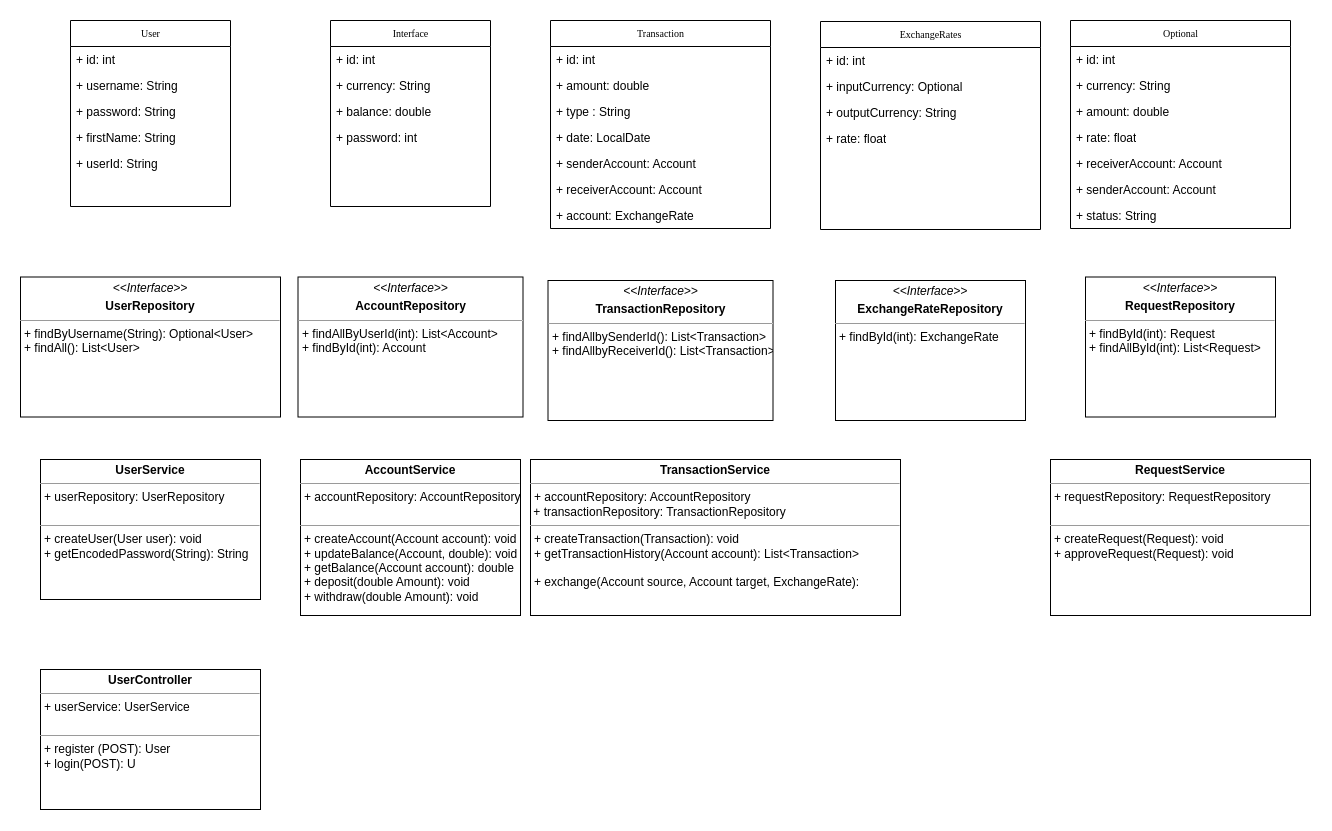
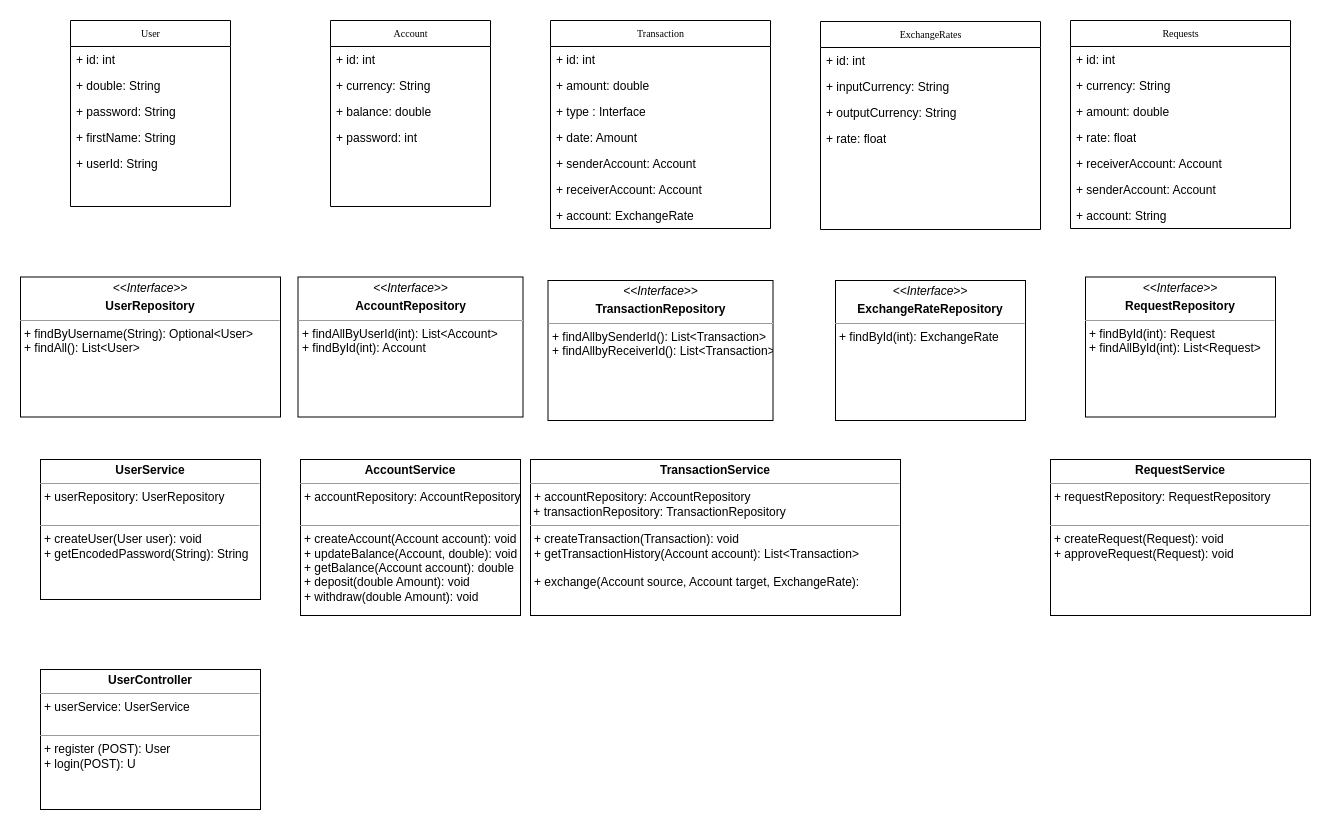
node "Interface": label "Interface" -> "Account"
node "Optional": label "Optional" -> "Requests"
node "+ username: String": label "+ username: String" -> "+ double: String"
node "+ inputCurrency: Optional": label "+ inputCurrency: Optional" -> "+ inputCurrency: String"
node "+ type : String": label "+ type : String" -> "+ type : Interface"
node "+ date: LocalDate": label "+ date: LocalDate" -> "+ date: Amount"
node "+ status: String": label "+ status: String" -> "+ account: String"
